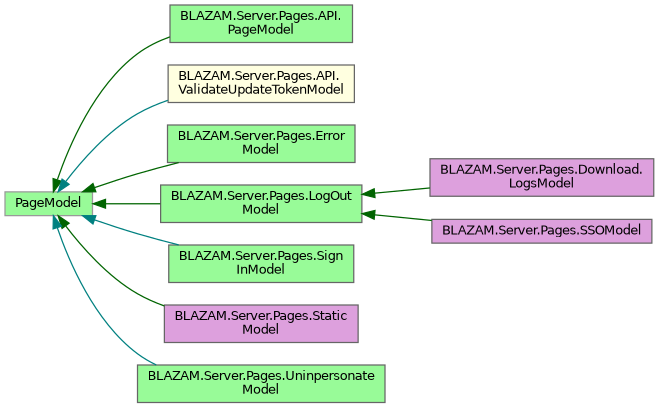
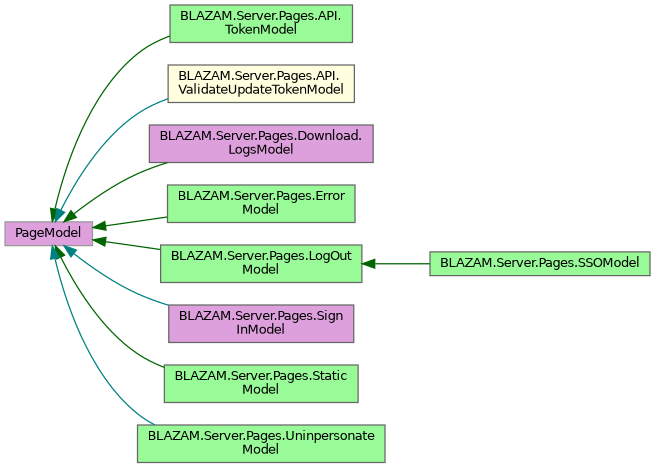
node "BLAZAM.Server.Pages.API. PageModel": label "BLAZAM.Server.Pages.API. PageModel" -> "BLAZAM.Server.Pages.API. TokenModel"
edge "BLAZAM.Server.Pages.Download. LogsModel" -> "BLAZAM.Server.Pages.LogOut Model": now "BLAZAM.Server.Pages.Download. LogsModel" -> "PageModel"
node "PageModel": fillcolor palegreen -> plum
node "BLAZAM.Server.Pages.SSOModel": fillcolor plum -> palegreen
node "BLAZAM.Server.Pages.Sign InModel": fillcolor palegreen -> plum
node "BLAZAM.Server.Pages.Static Model": fillcolor plum -> palegreen
